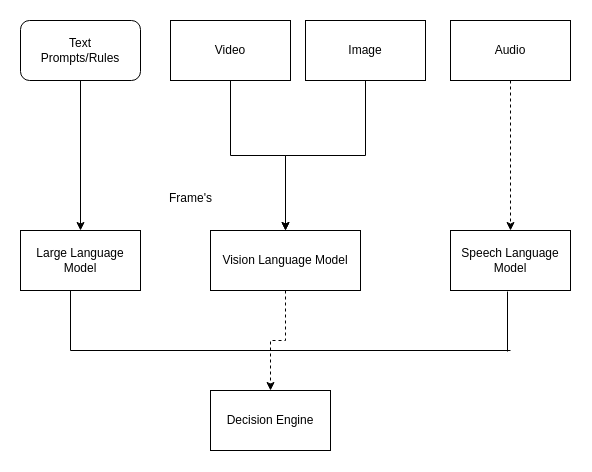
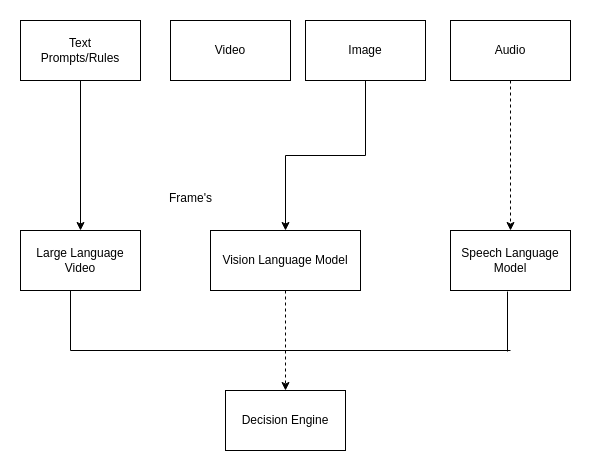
node "Text Prompts/Rules": shape rounded rectangle -> rectangle
edge "Video" -> "Vision Language Model": removed
node "Large Language Model": label "Large Language Model" -> "Large Language Video"
node "Decision Engine": moved (271, 421) -> (286, 421)
